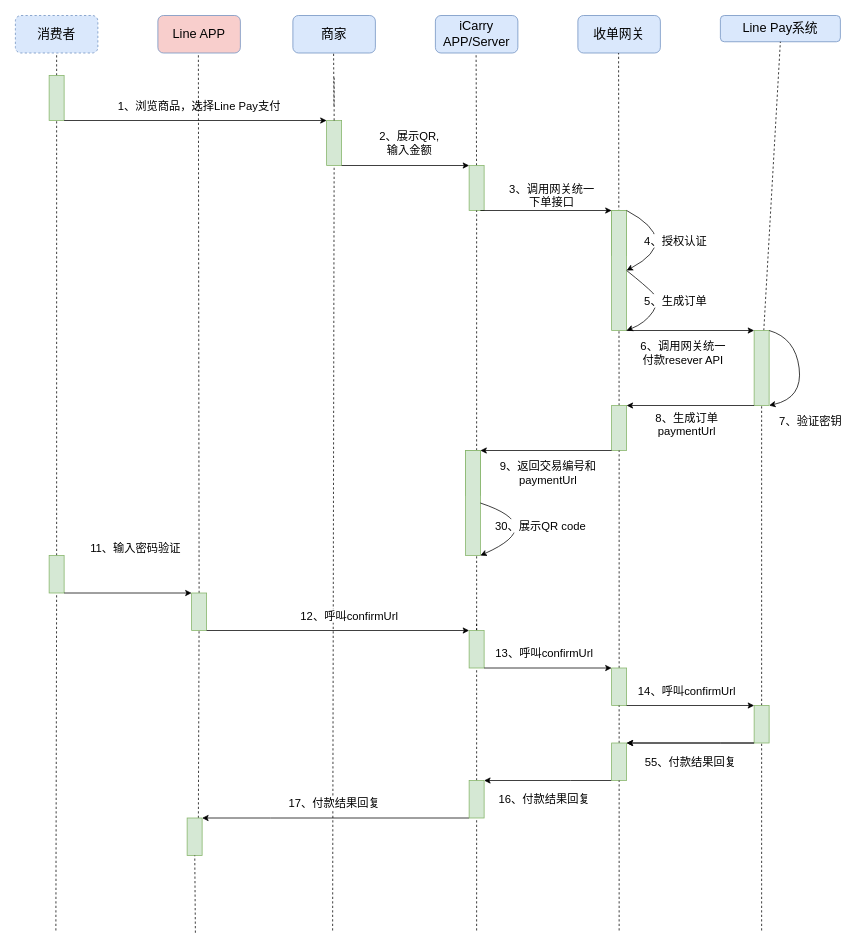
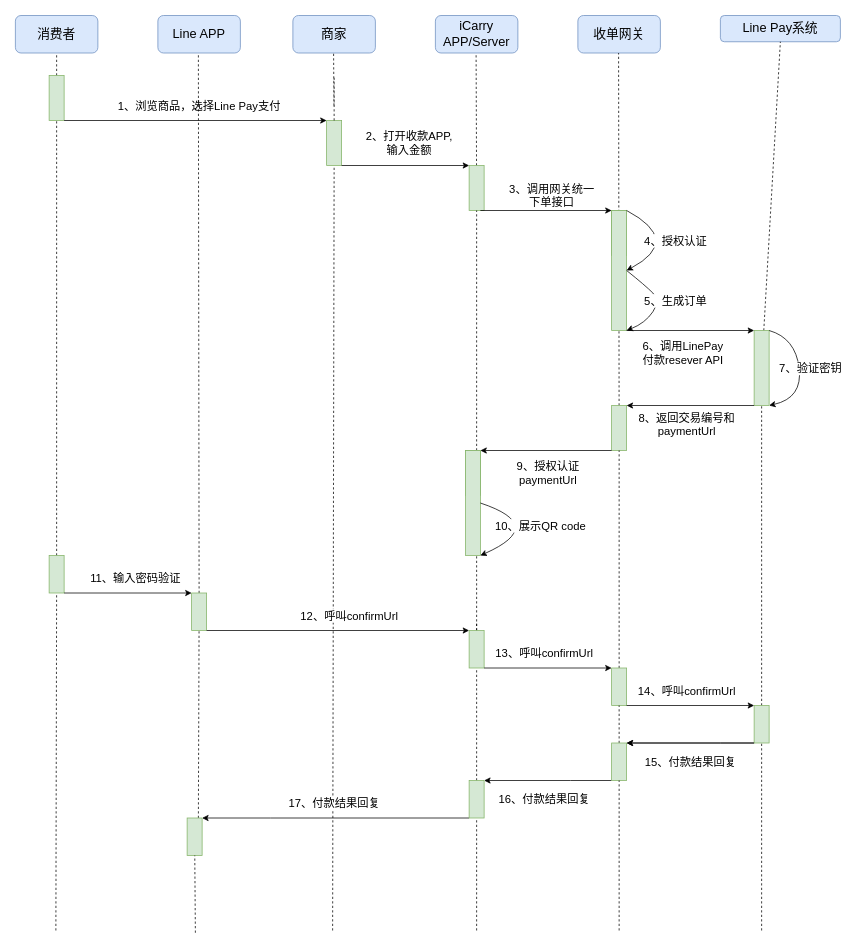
node "消费者": style dashed -> solid
node "Line APP": fillcolor #f8cecc -> #dae8fc
node "2、展示QR, 输入金额": label "2、展示QR, 输入金额" -> "2、打开收款APP, 输入金额"
node "6、调用网关统一 付款resever API": label "6、调用网关统一 付款resever API" -> "6、调用LinePay 付款resever API"
node "7、验证密钥": moved (810, 420) -> (810, 368)
node "8、生成订单 paymentUrl": label "8、生成订单 paymentUrl" -> "8、返回交易编号和 paymentUrl"
node "9、返回交易编号和 paymentUrl": label "9、返回交易编号和 paymentUrl" -> "9、授权认证 paymentUrl"
node "30、展示QR code": label "30、展示QR code" -> "10、展示QR code"
node "11、输入密码验证": moved (135, 548) -> (135, 578)
node "55、付款结果回复": label "55、付款结果回复" -> "15、付款结果回复"
